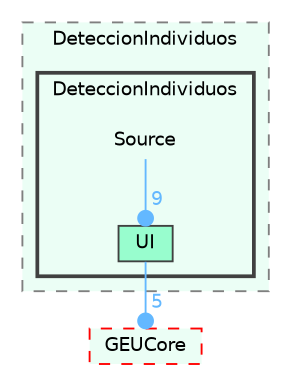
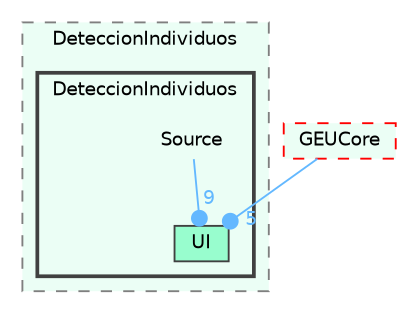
edge "UI" -> "GEUCore": reversed
